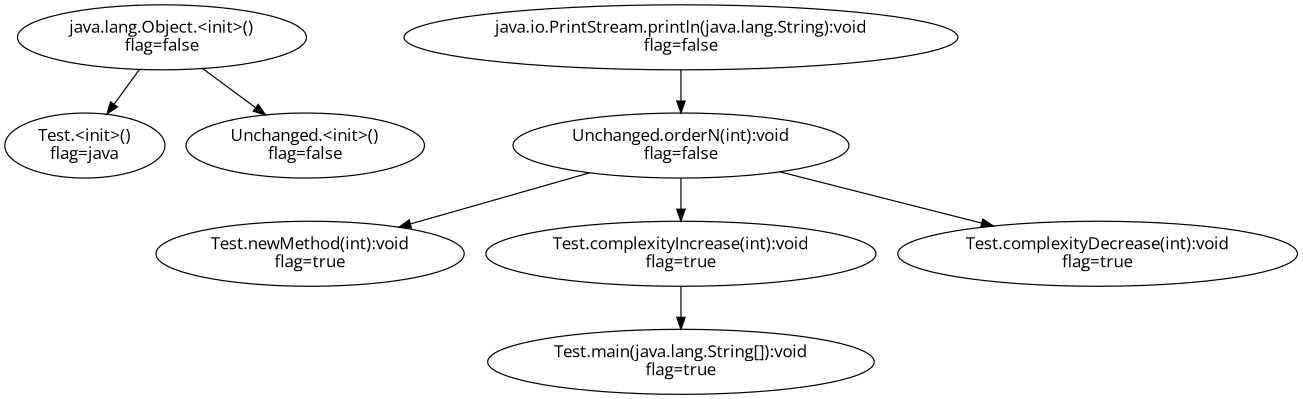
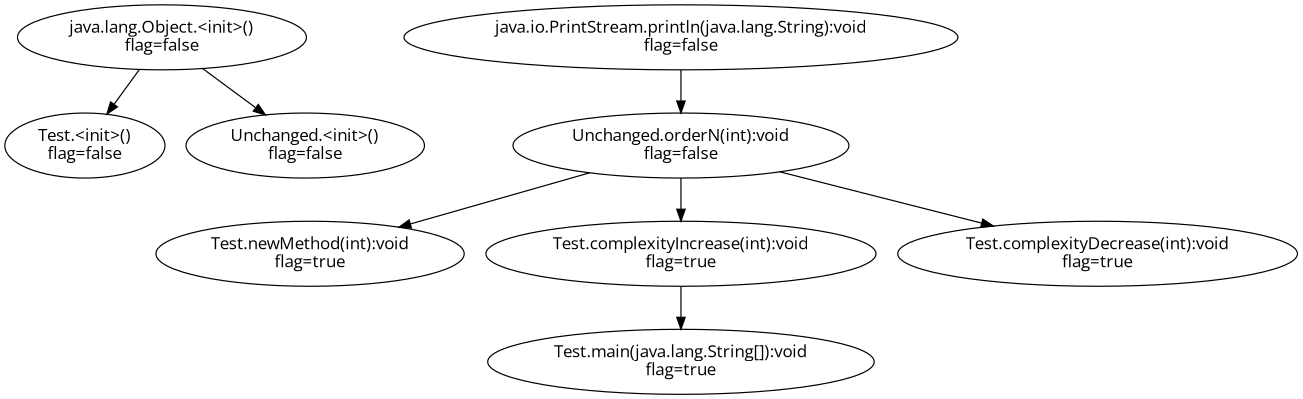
node "Test.<init>() flag=java": label "Test.<init>() flag=java" -> "Test.<init>() flag=false"
